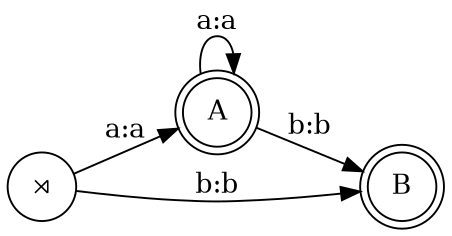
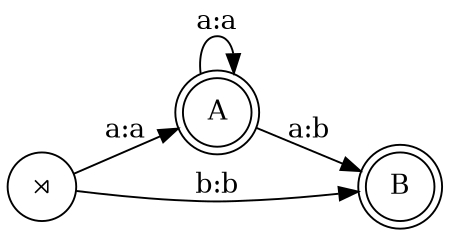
edge "A" -> "B": label "b:b" -> "a:b"
